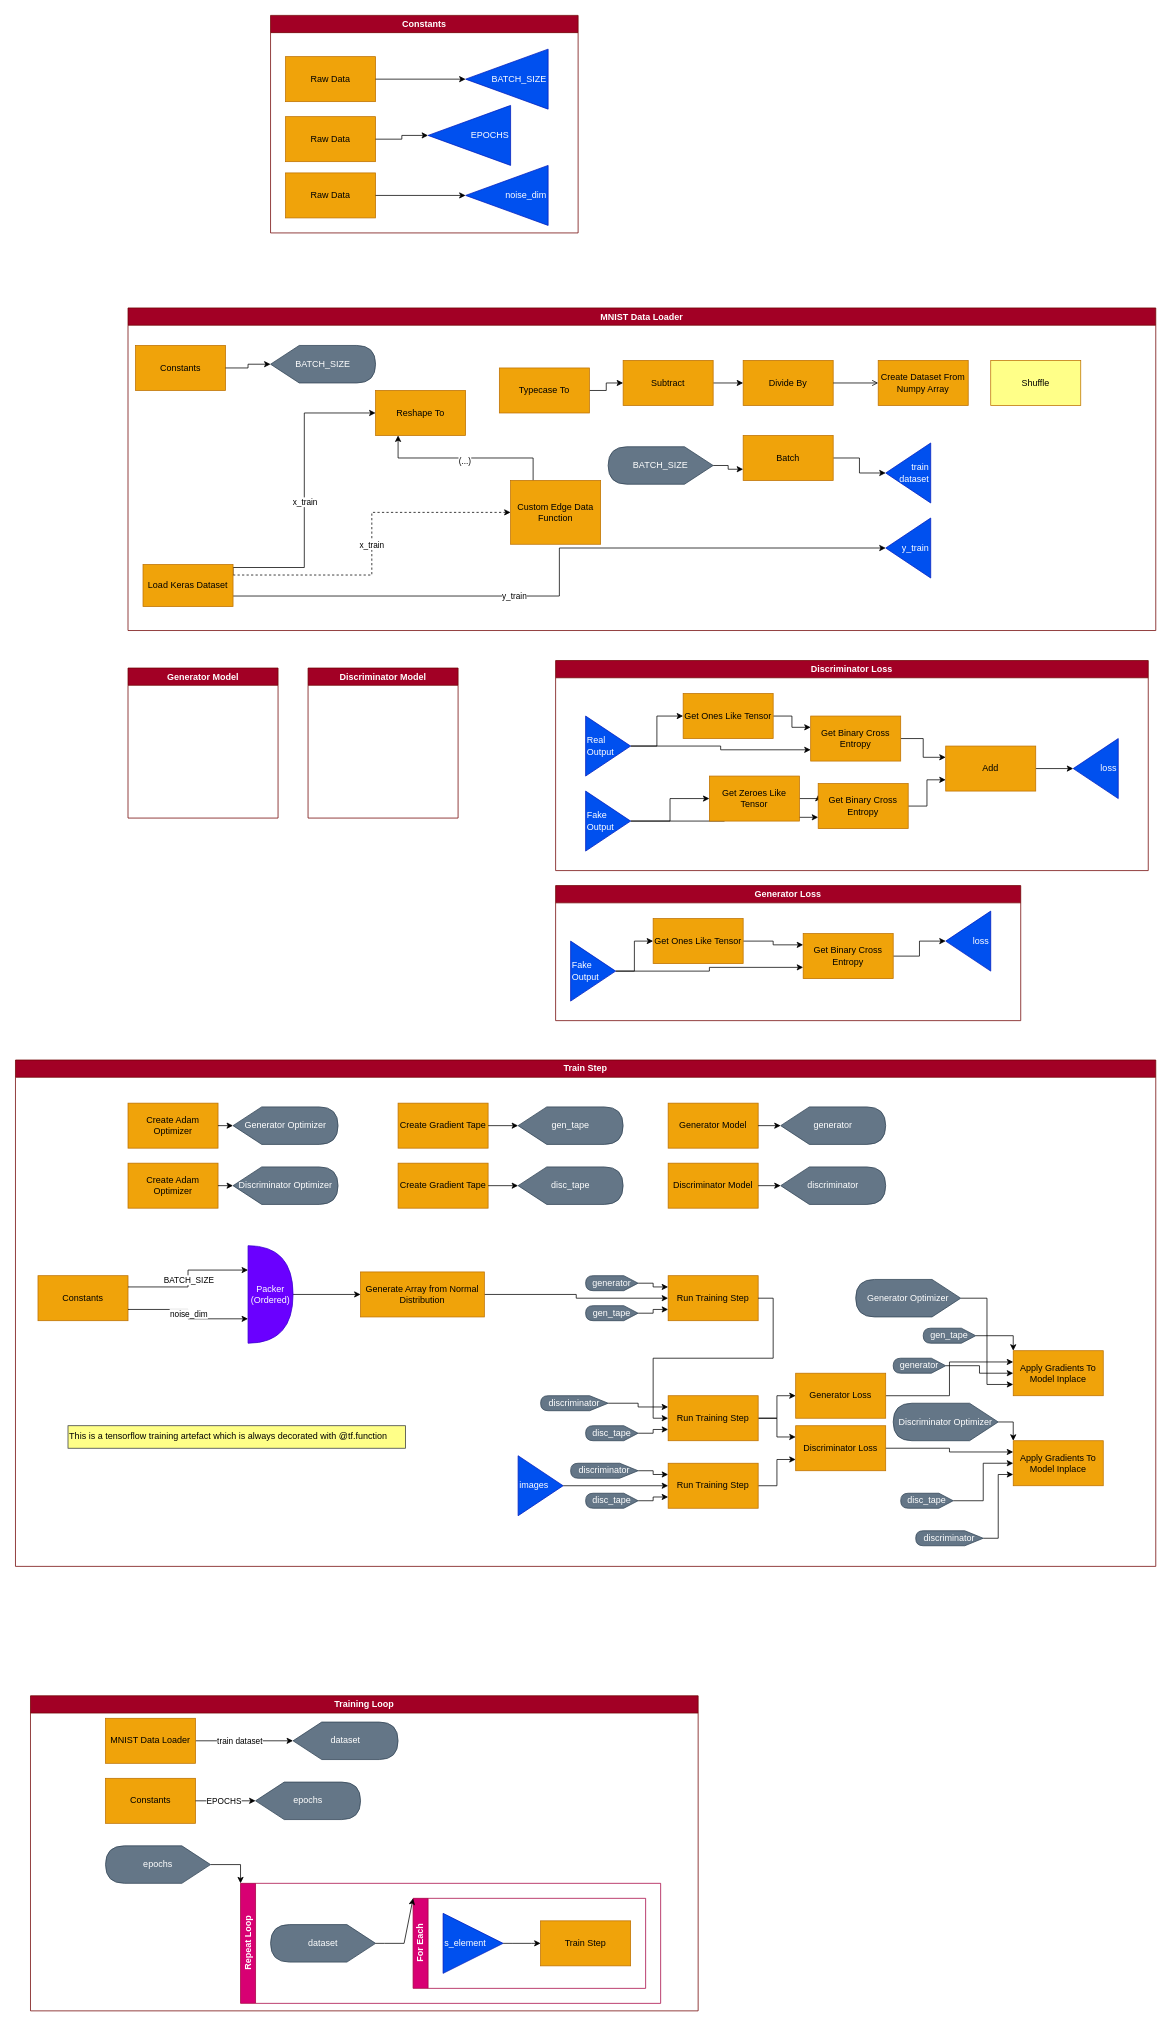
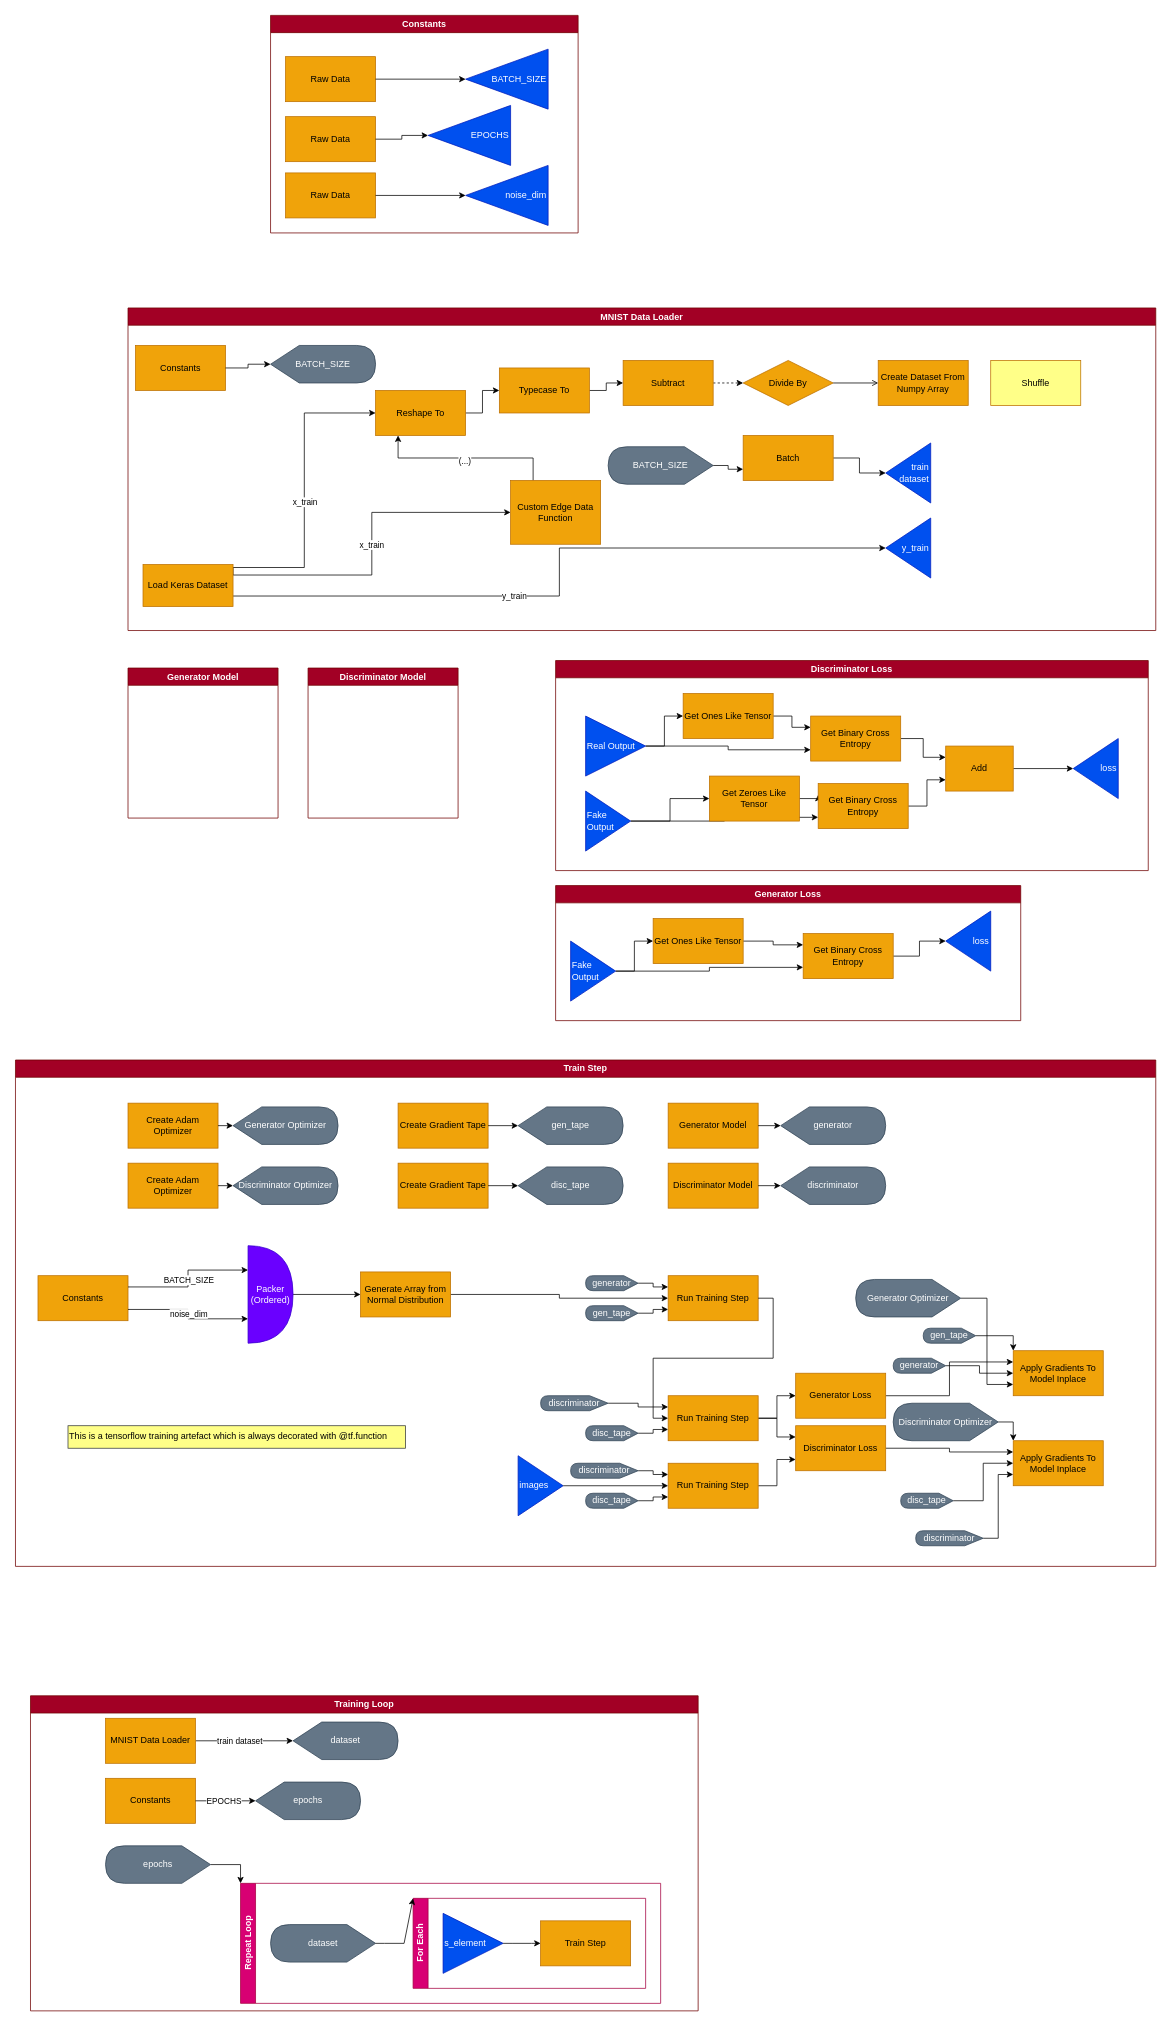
edge "Subtract" -> "Divide By": style solid -> dashed
node "Divide By": shape rectangle -> diamond
edge "Reshape To" -> "Typecase To": added
edge "Load Keras Dataset" -> "Custom Edge Data Function": style dashed -> solid
node "Real Output": size 45x60 -> 60x60
node "Add": size 90x45 -> 68x45
node "Generate Array from Normal Distribution": size 124x45 -> 90x45
